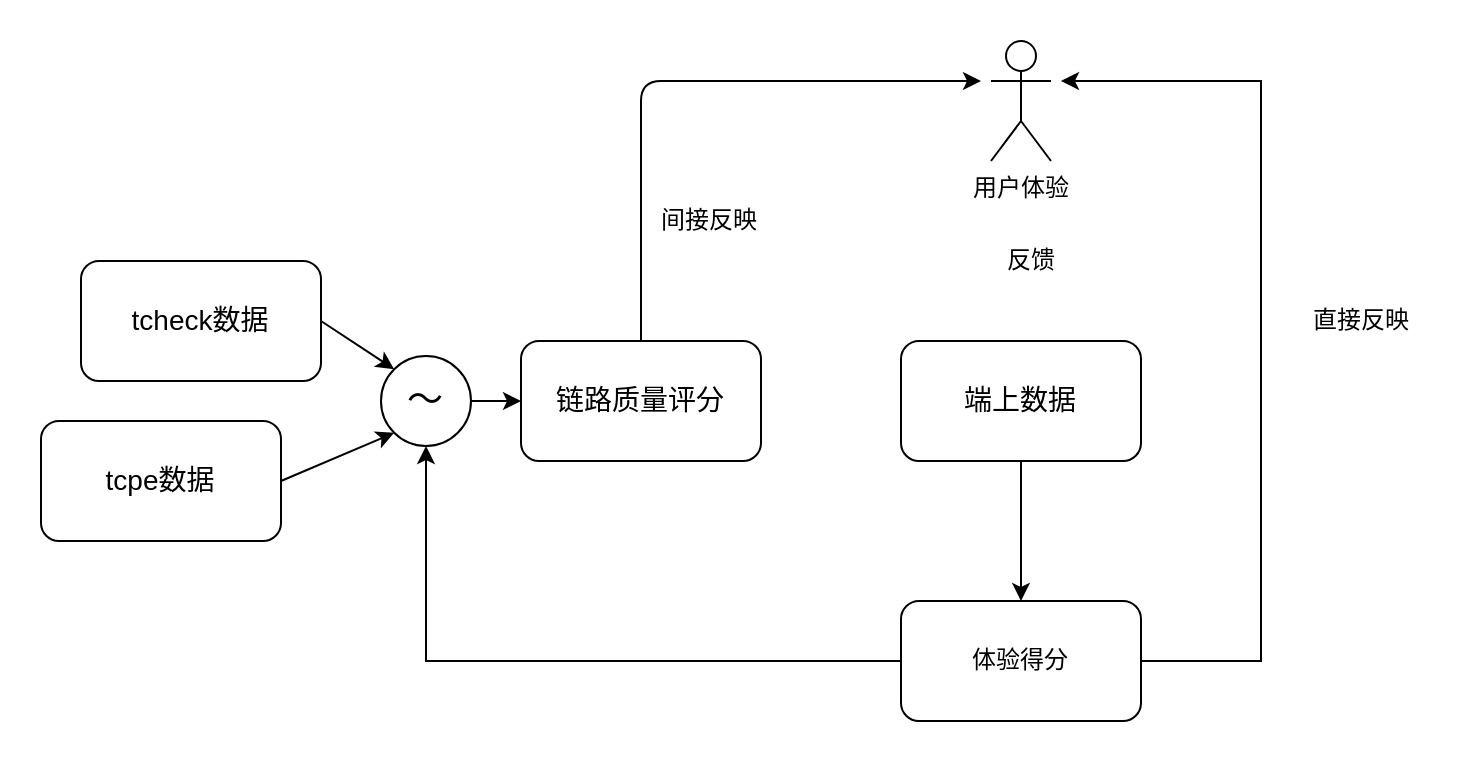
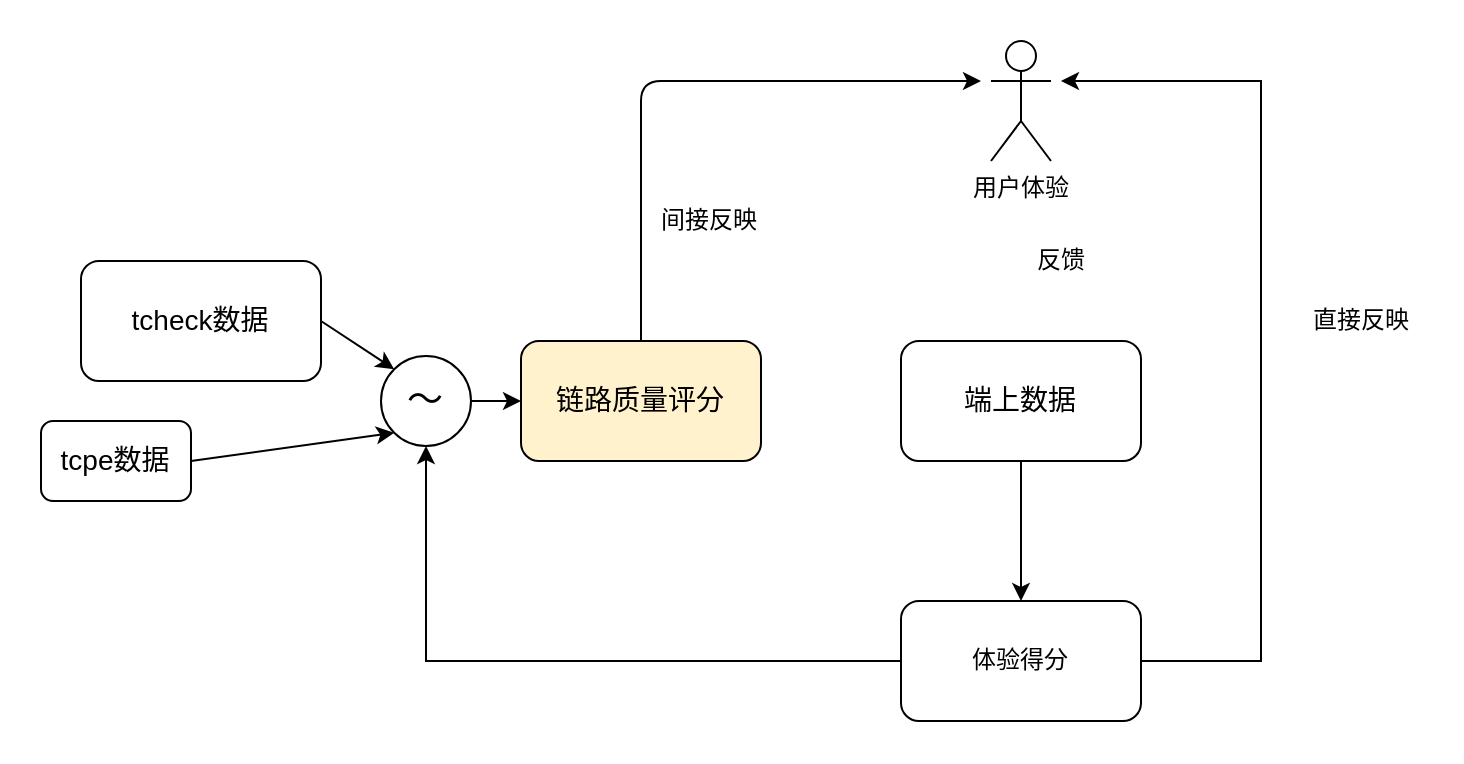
node "反馈": moved (1031, 261) -> (1061, 261)
node "链路质量评分": fillcolor #ffffff -> #fff2cc
node "tcpe数据": size 240x120 -> 150x80
